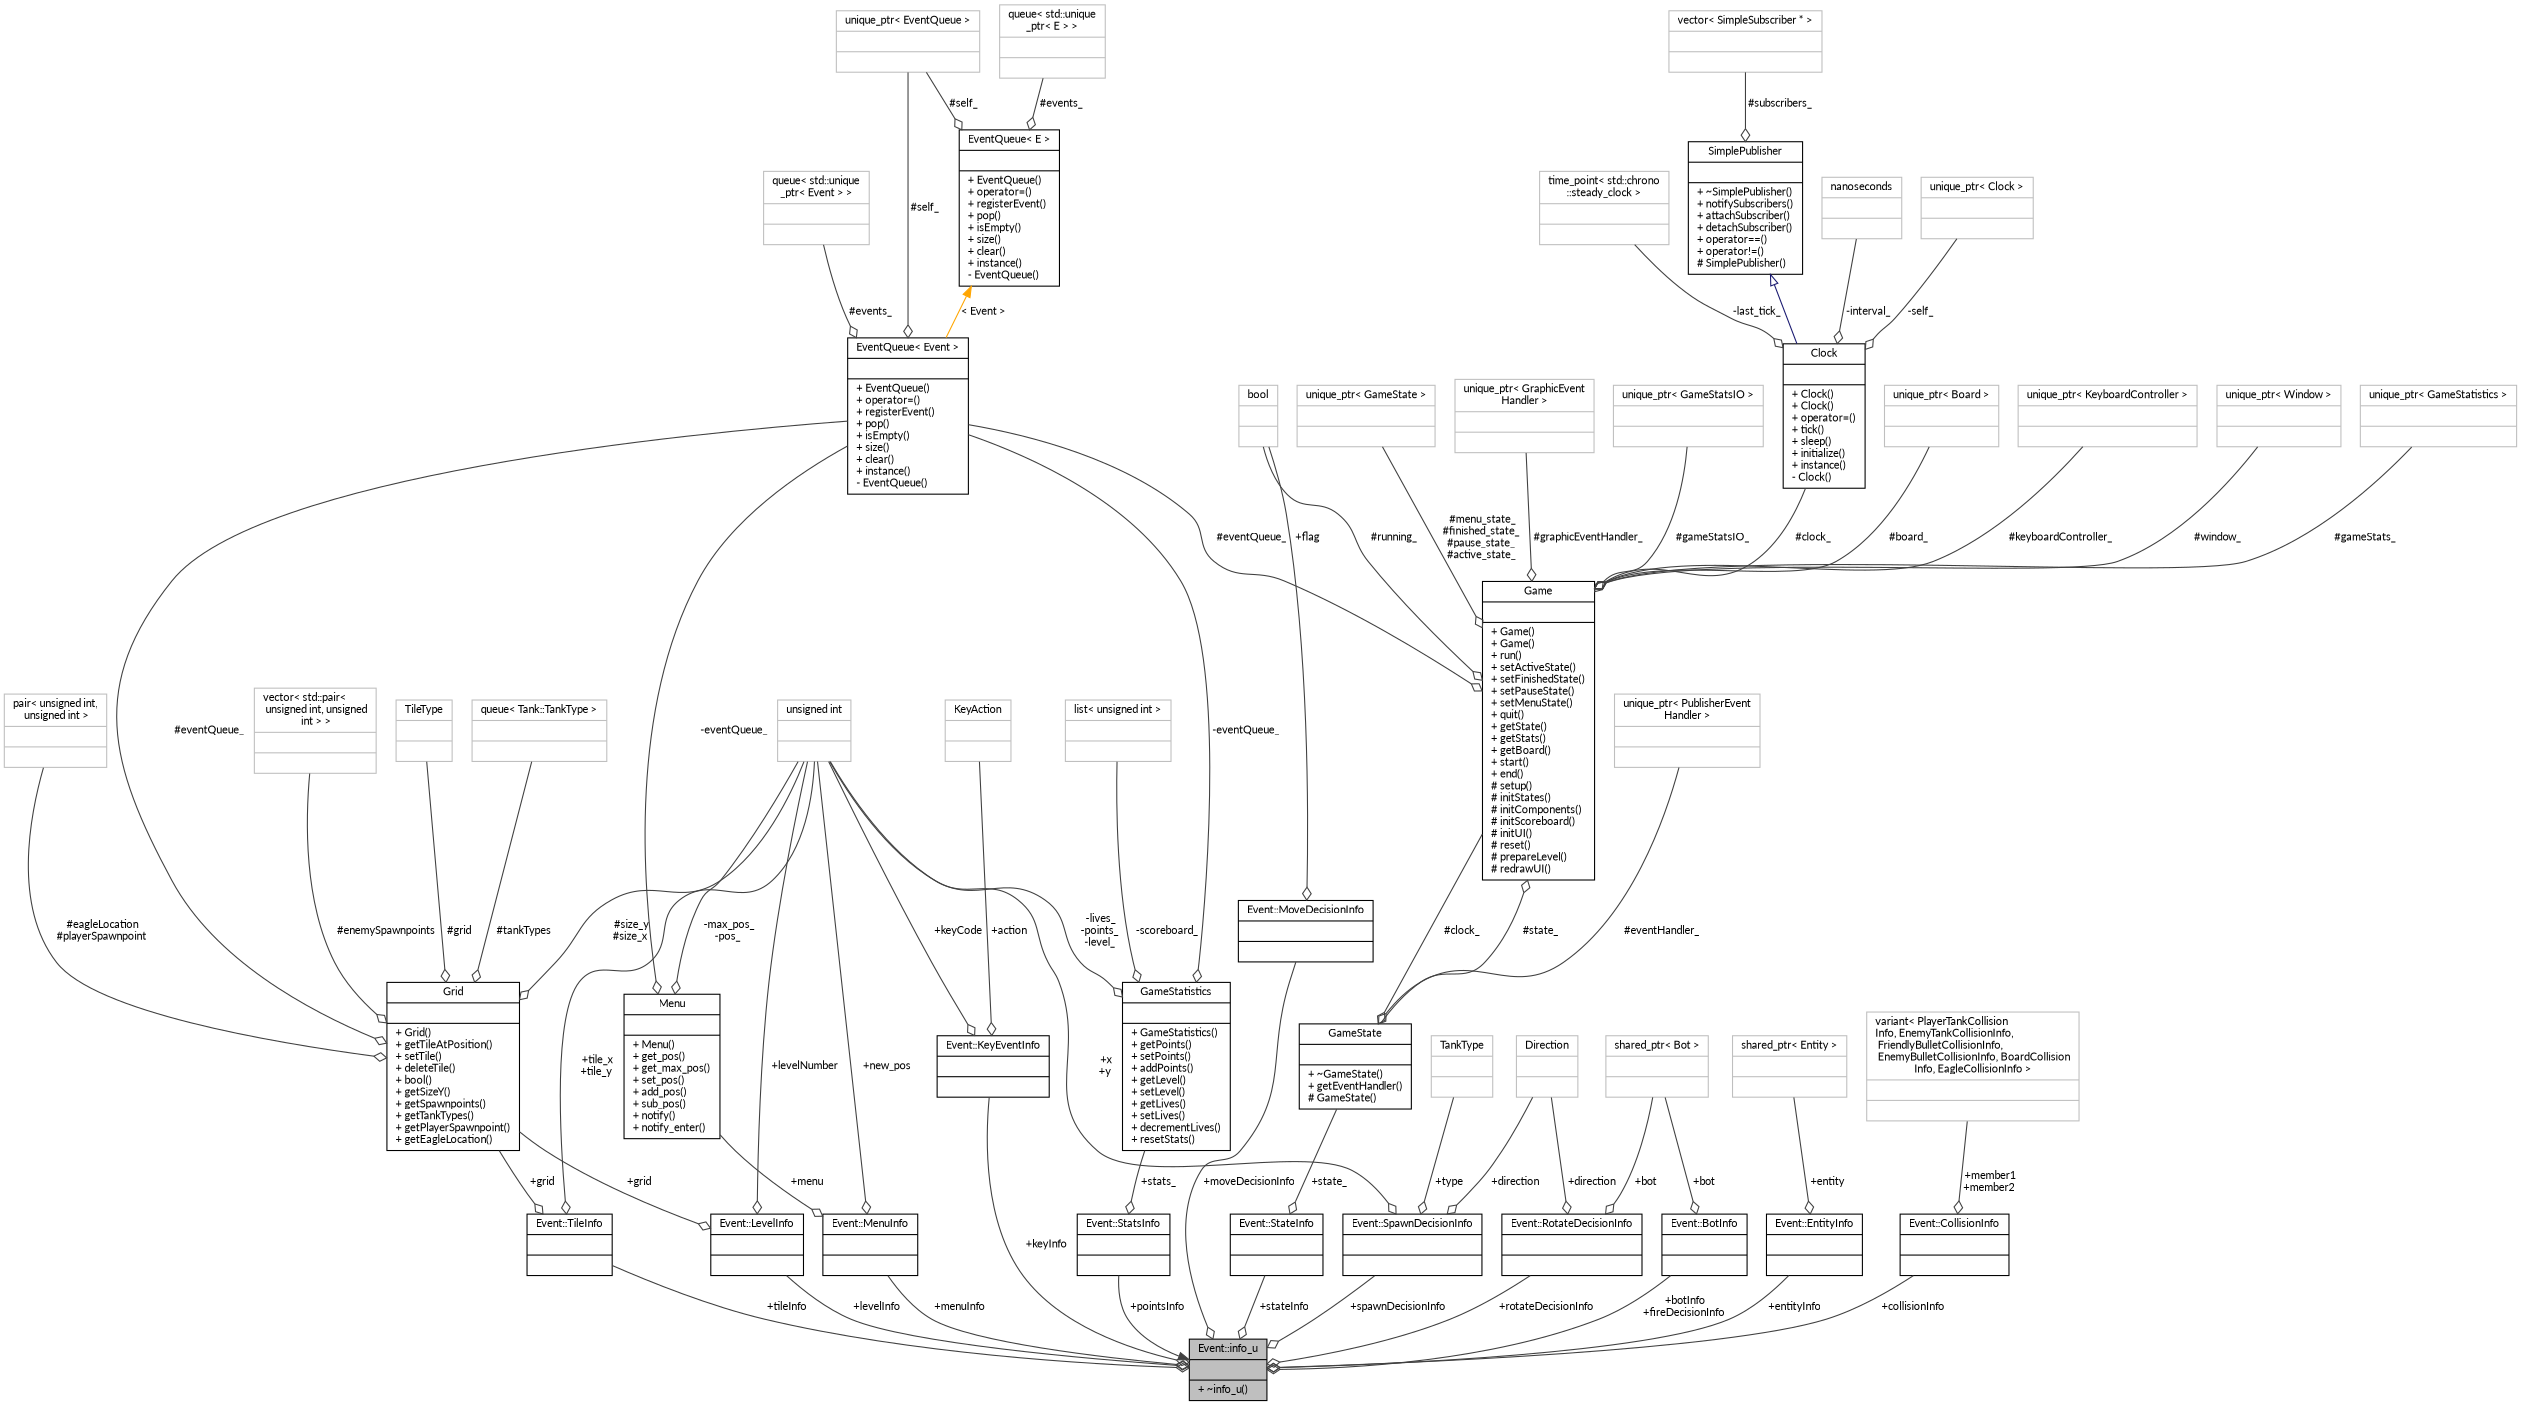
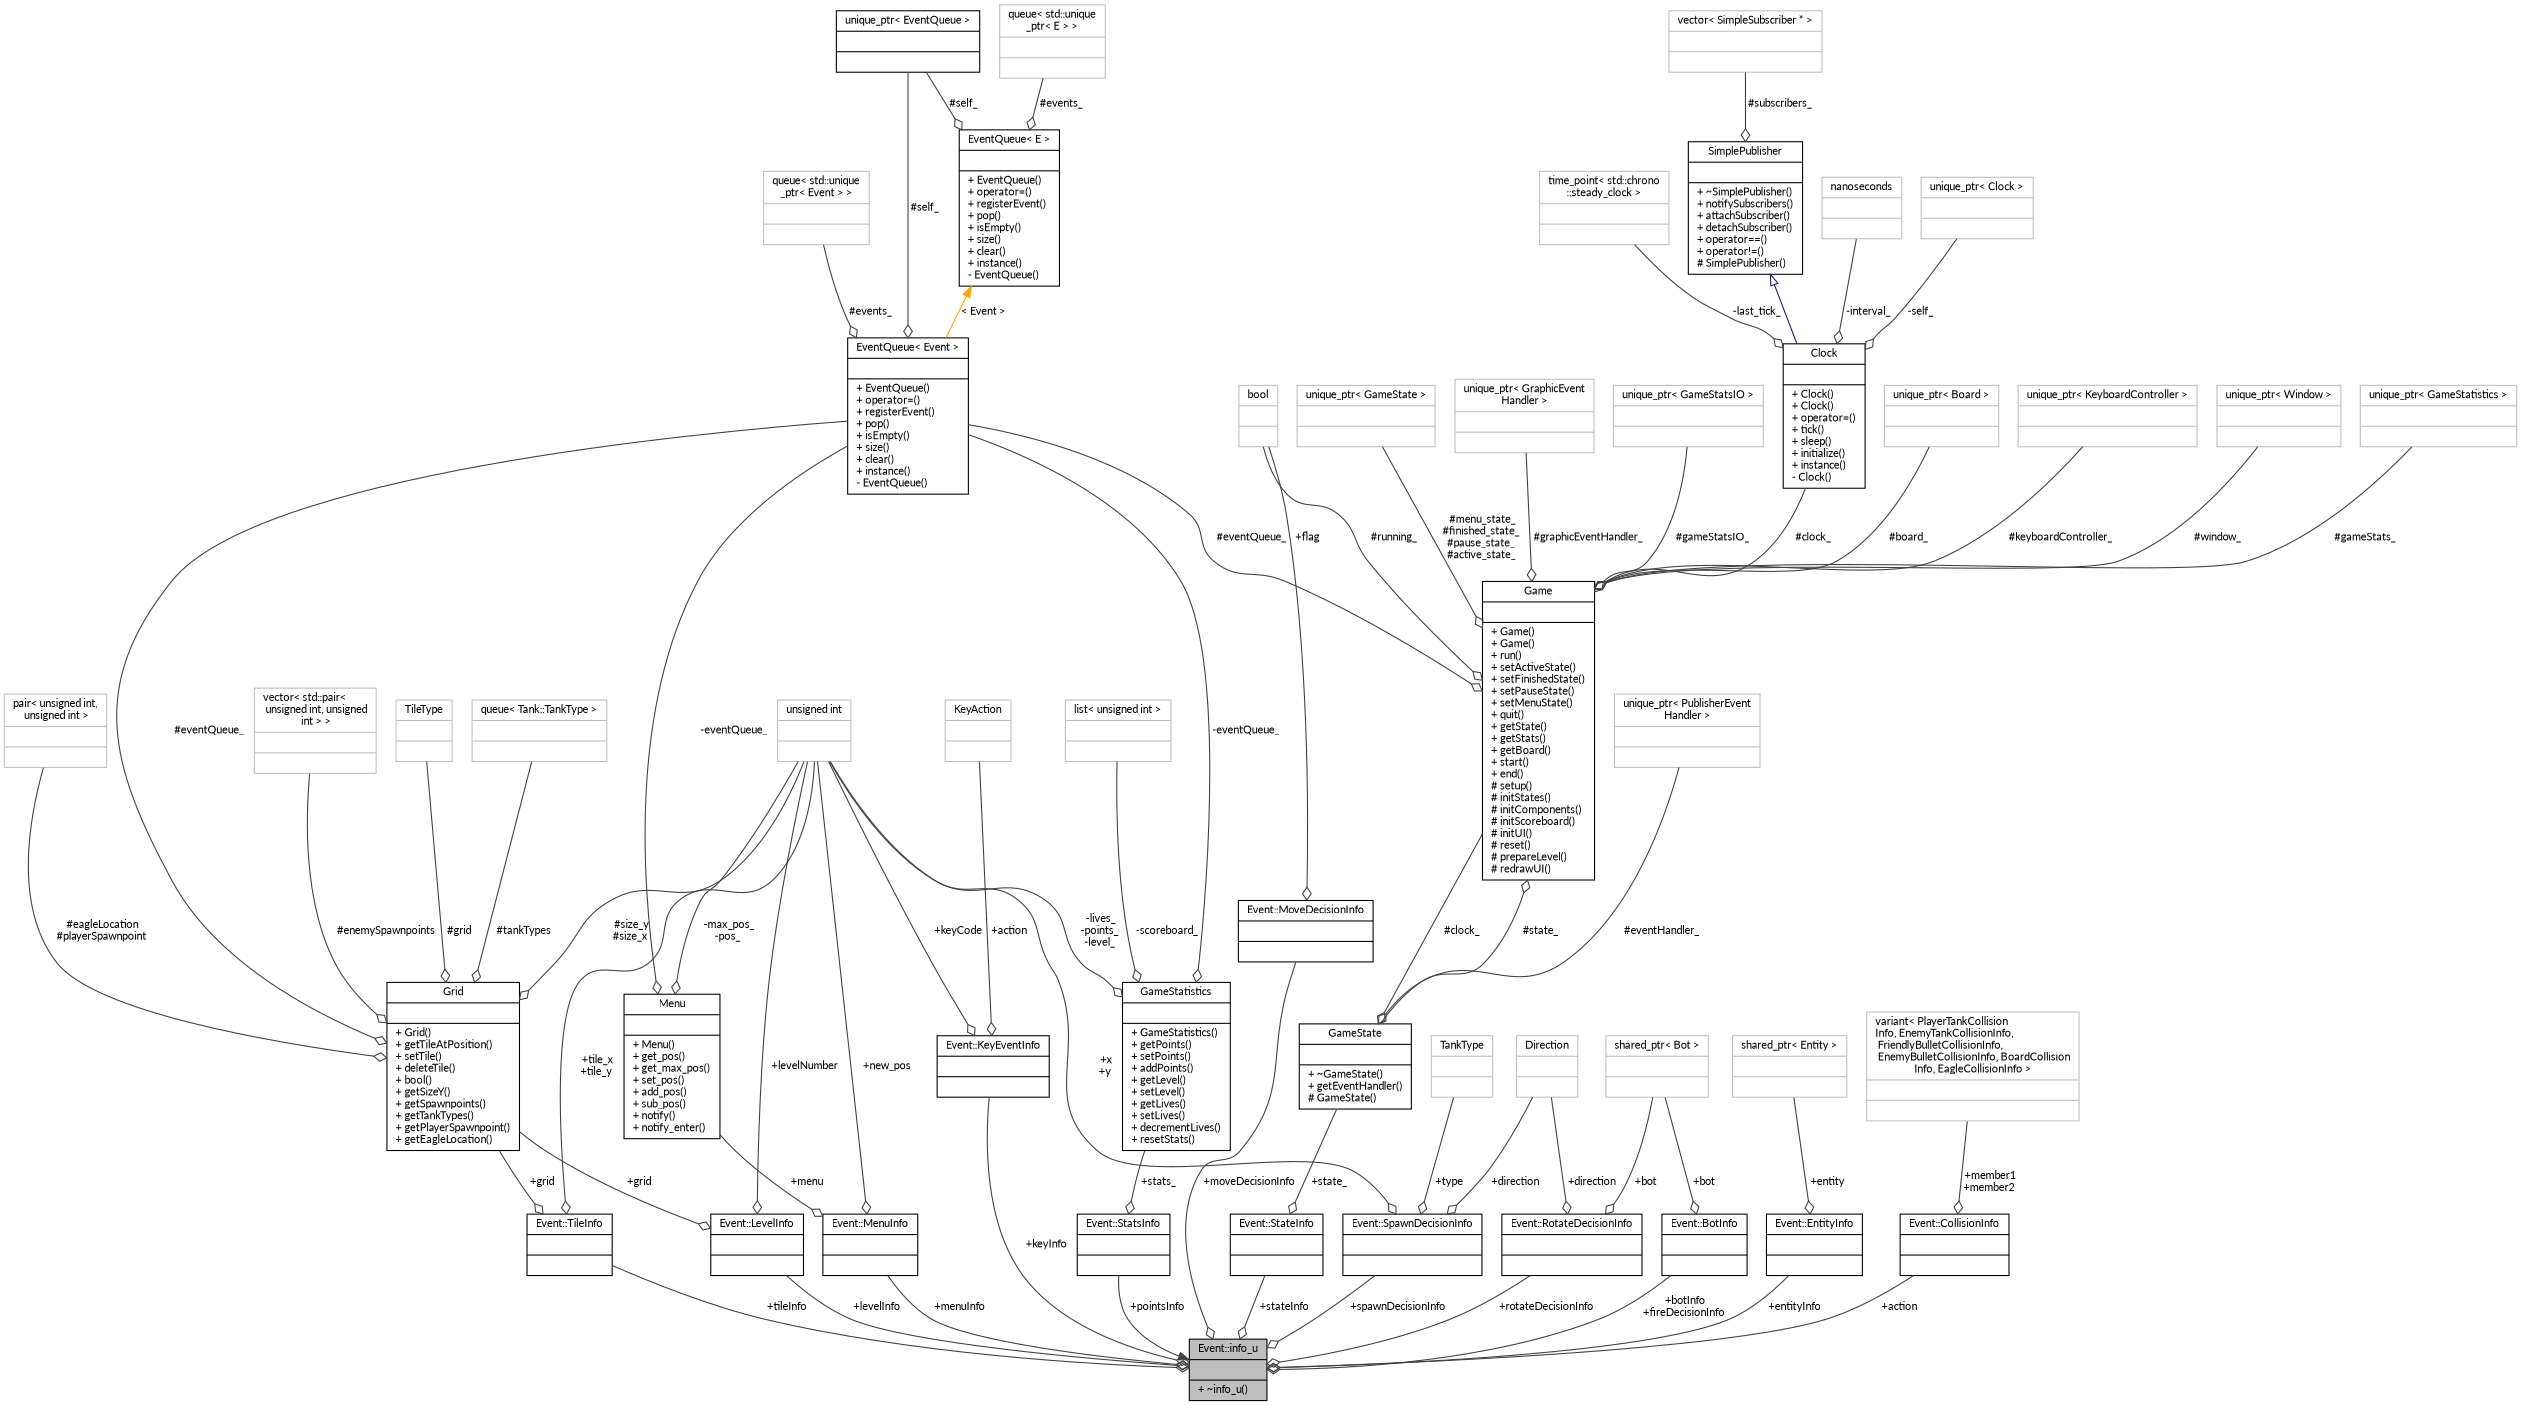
node "unique_ptr< EventQueue >": color grey75 -> black
edge "Event::CollisionInfo" -> "Event::info_u": label " +collisionInfo" -> " +action"
